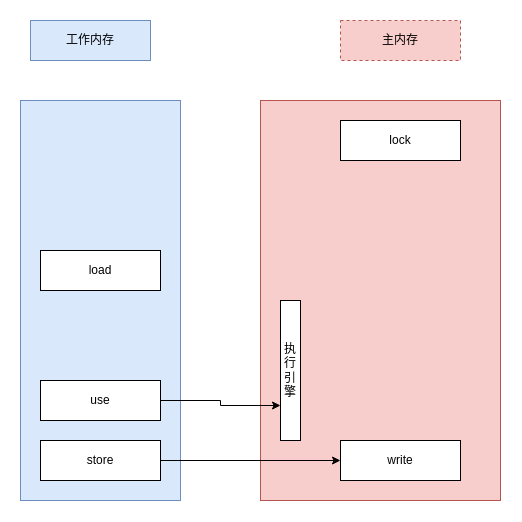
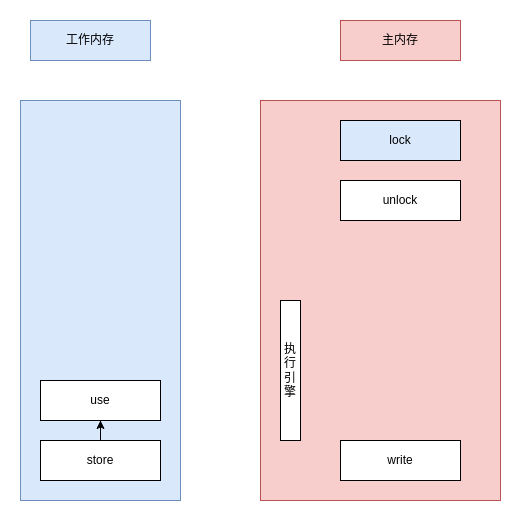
node "主内存": style dashed -> solid
node "lock": fillcolor #ffffff -> #dae8fc
node "unlock": added
node "load": removed
edge "use" -> "执行引擎": removed
edge "store" -> "write": now "store" -> "use"
